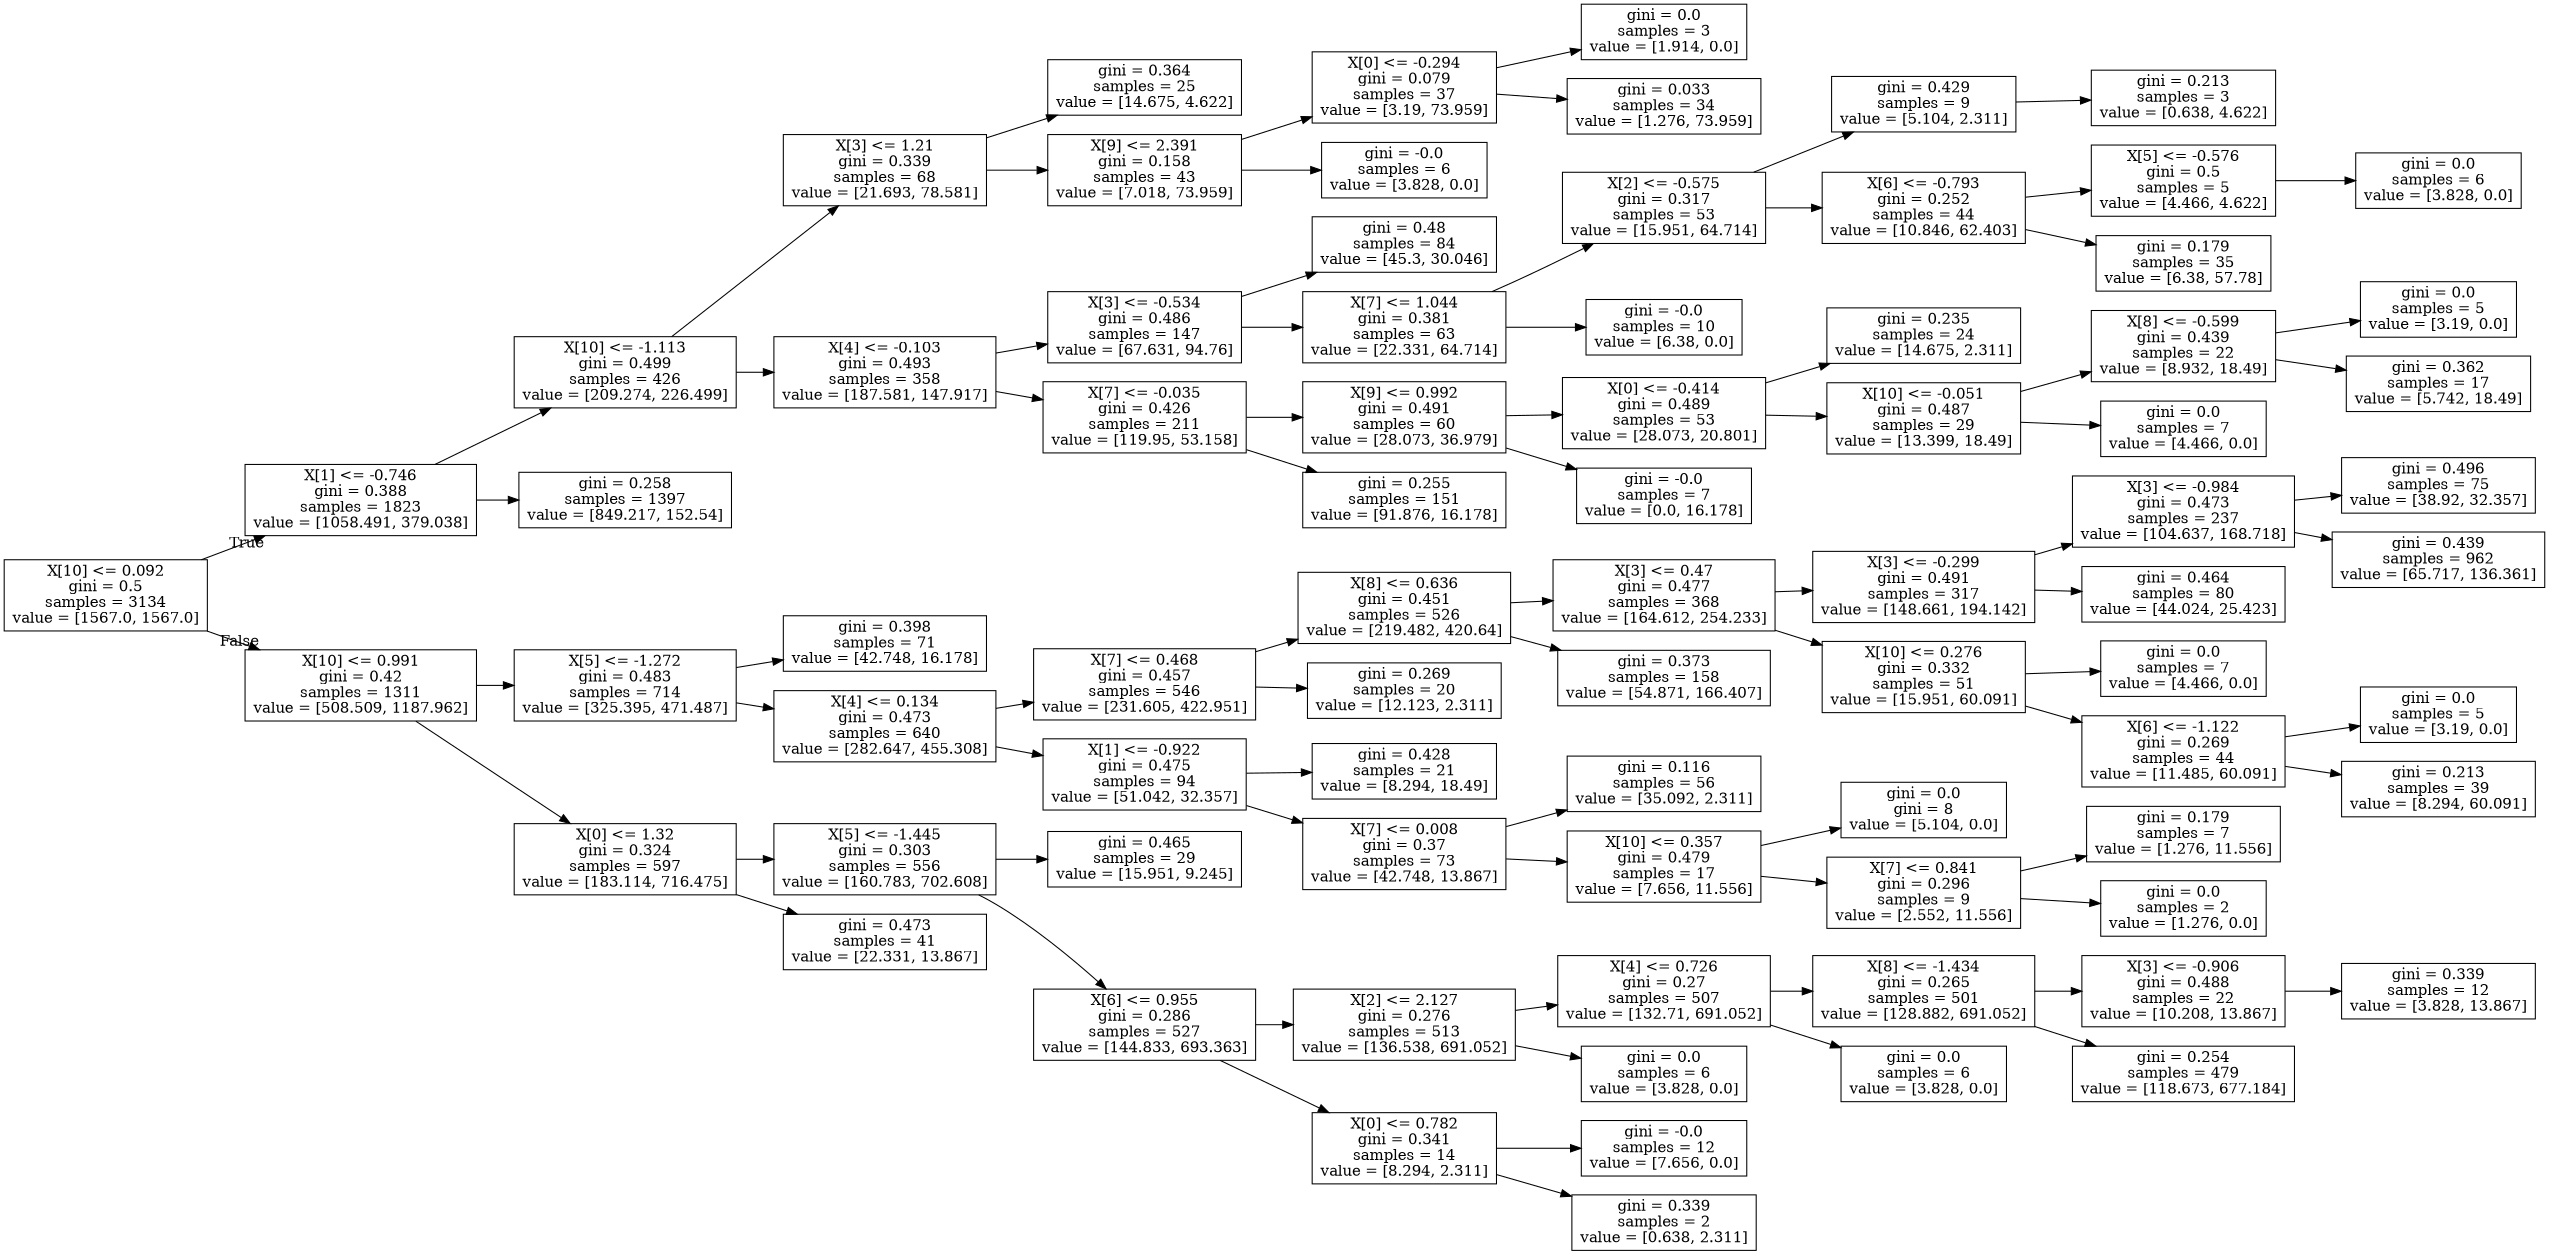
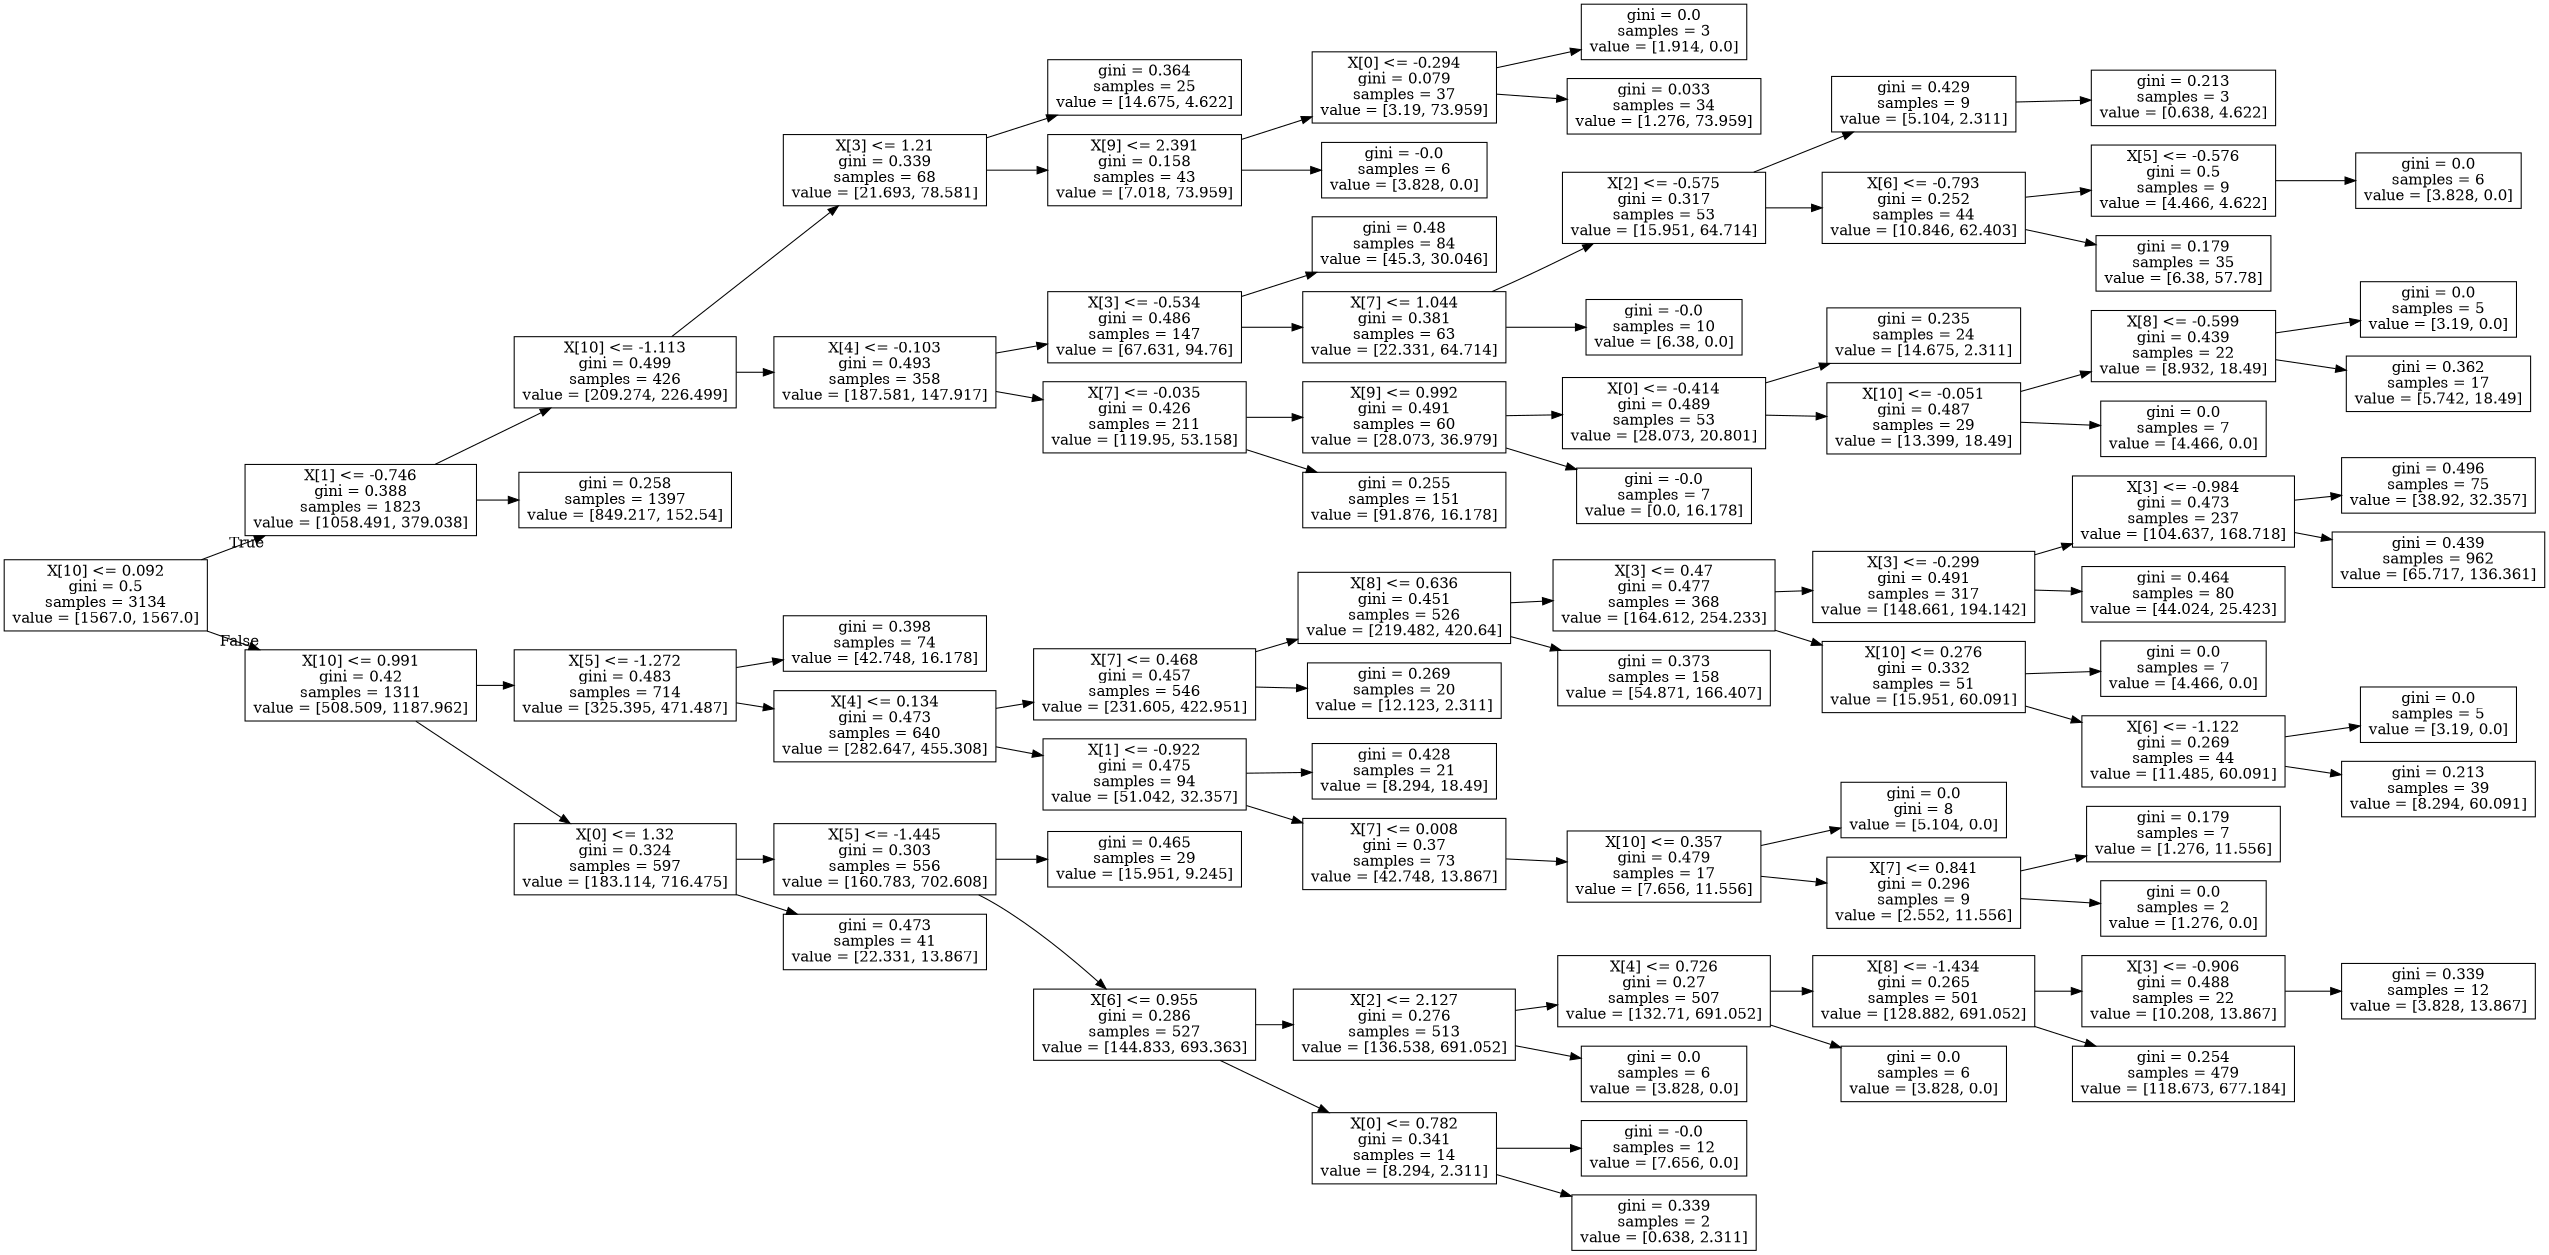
node "X[5] <= -0.576 gini = 0.5 samples = 5 value = [4.466, 4.622]": label "X[5] <= -0.576 gini = 0.5 samples = 5 value = [4.466, 4.622]" -> "X[5] <= -0.576 gini = 0.5 samples = 9 value = [4.466, 4.622]"
node "gini = 0.398 samples = 71 value = [42.748, 16.178]": label "gini = 0.398 samples = 71 value = [42.748, 16.178]" -> "gini = 0.398 samples = 74 value = [42.748, 16.178]"
node "gini = 0.116 samples = 56 value = [35.092, 2.311]": removed
